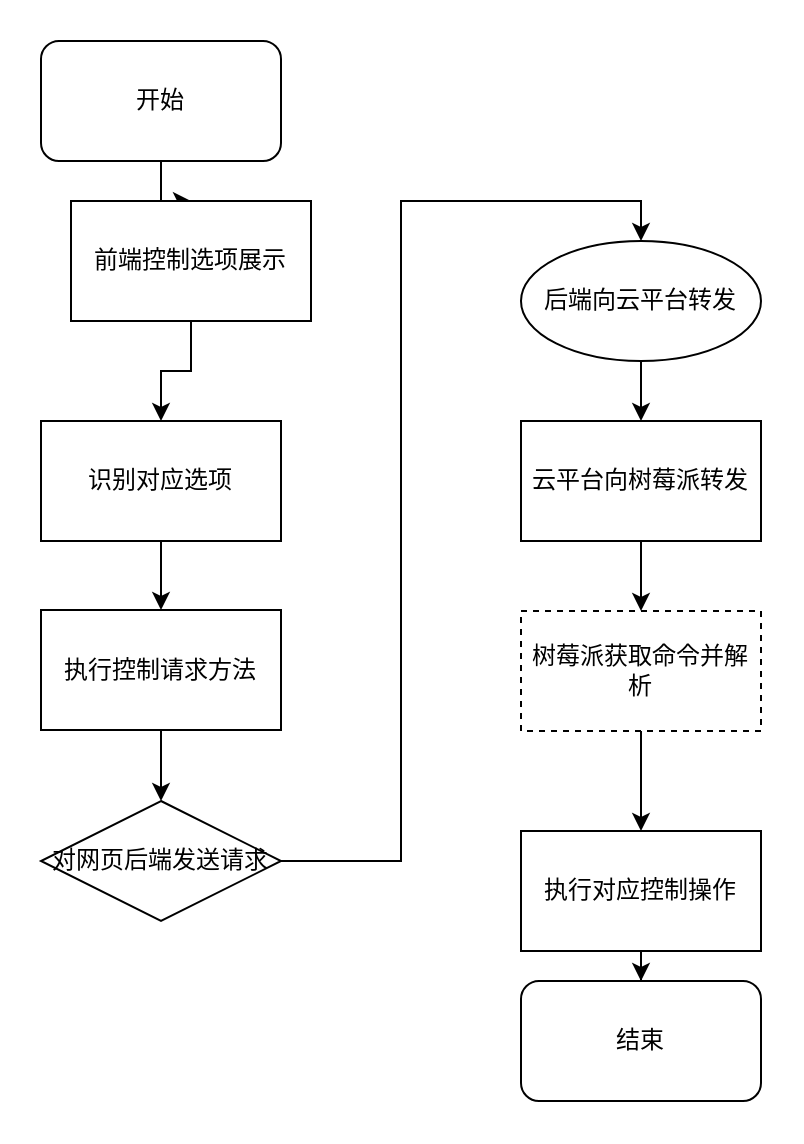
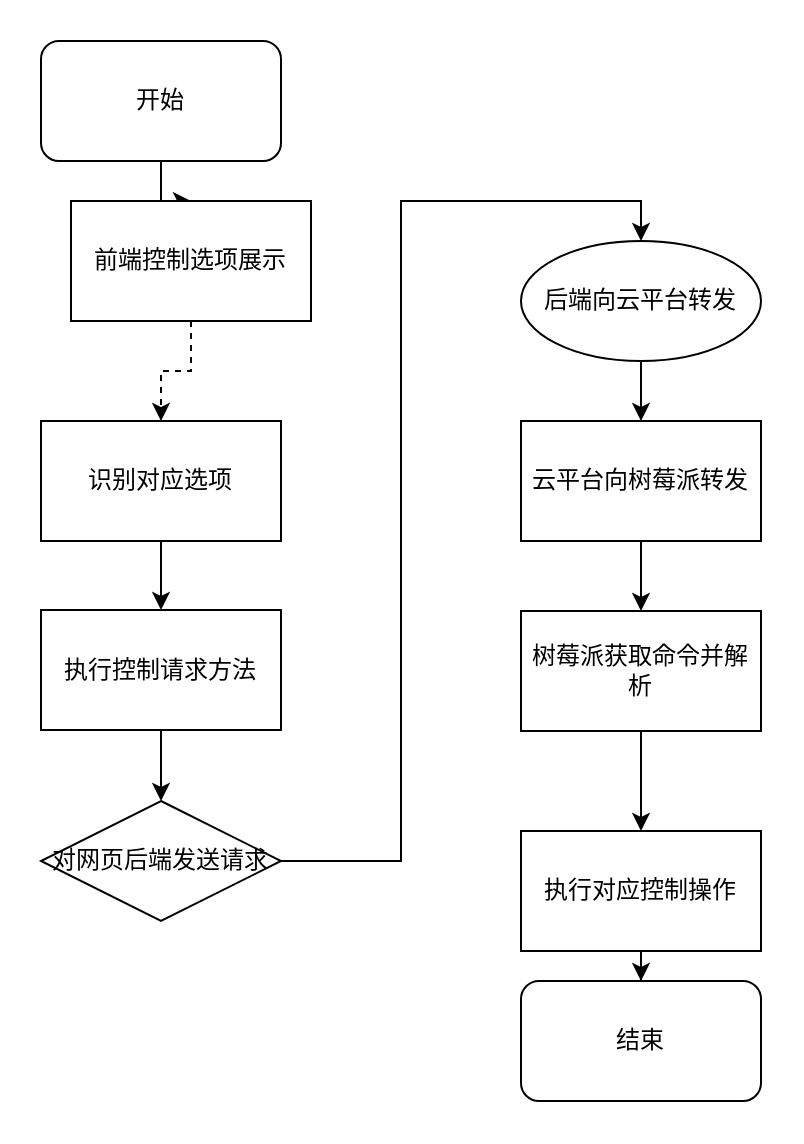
edge "前端控制选项展示" -> "识别对应选项": style solid -> dashed
node "树莓派获取命令并解析": style dashed -> solid
